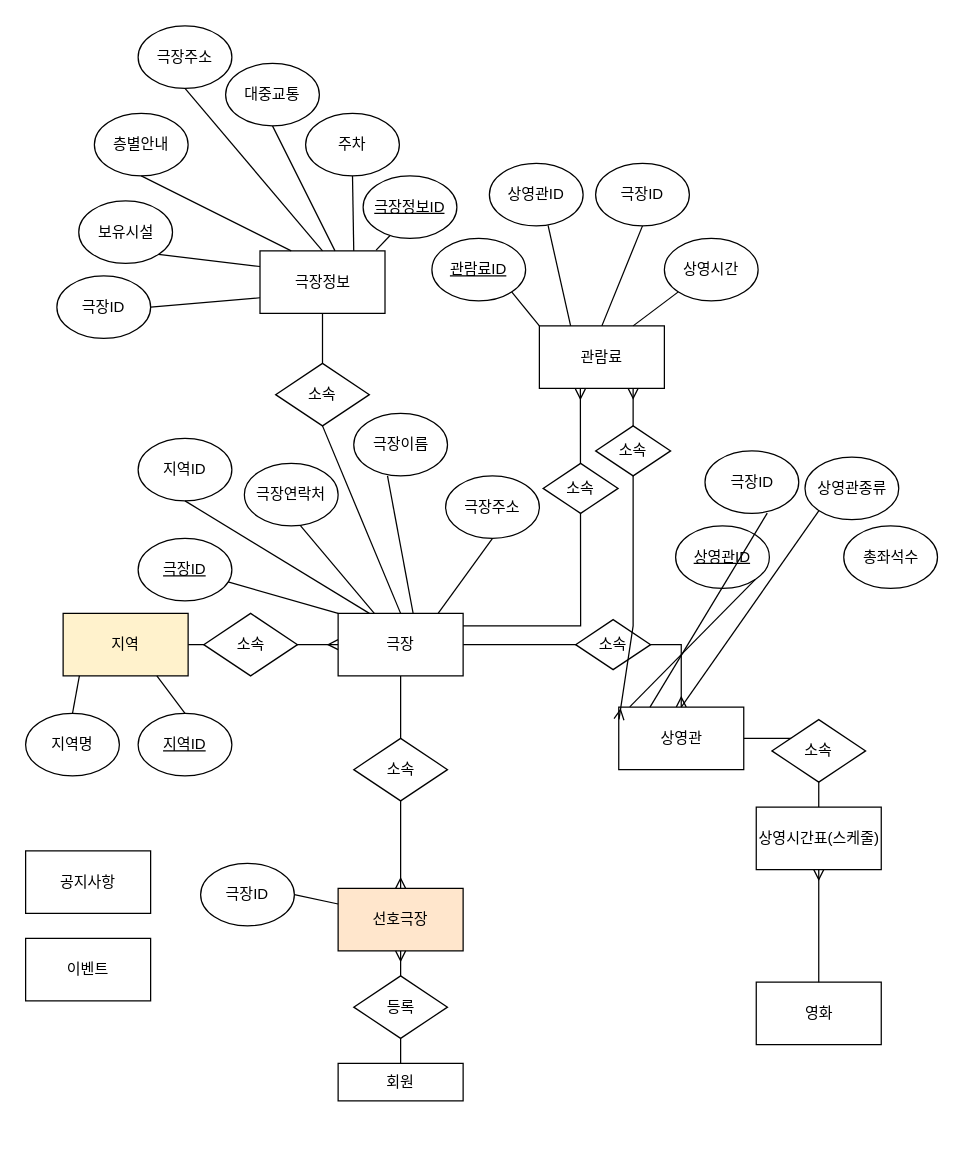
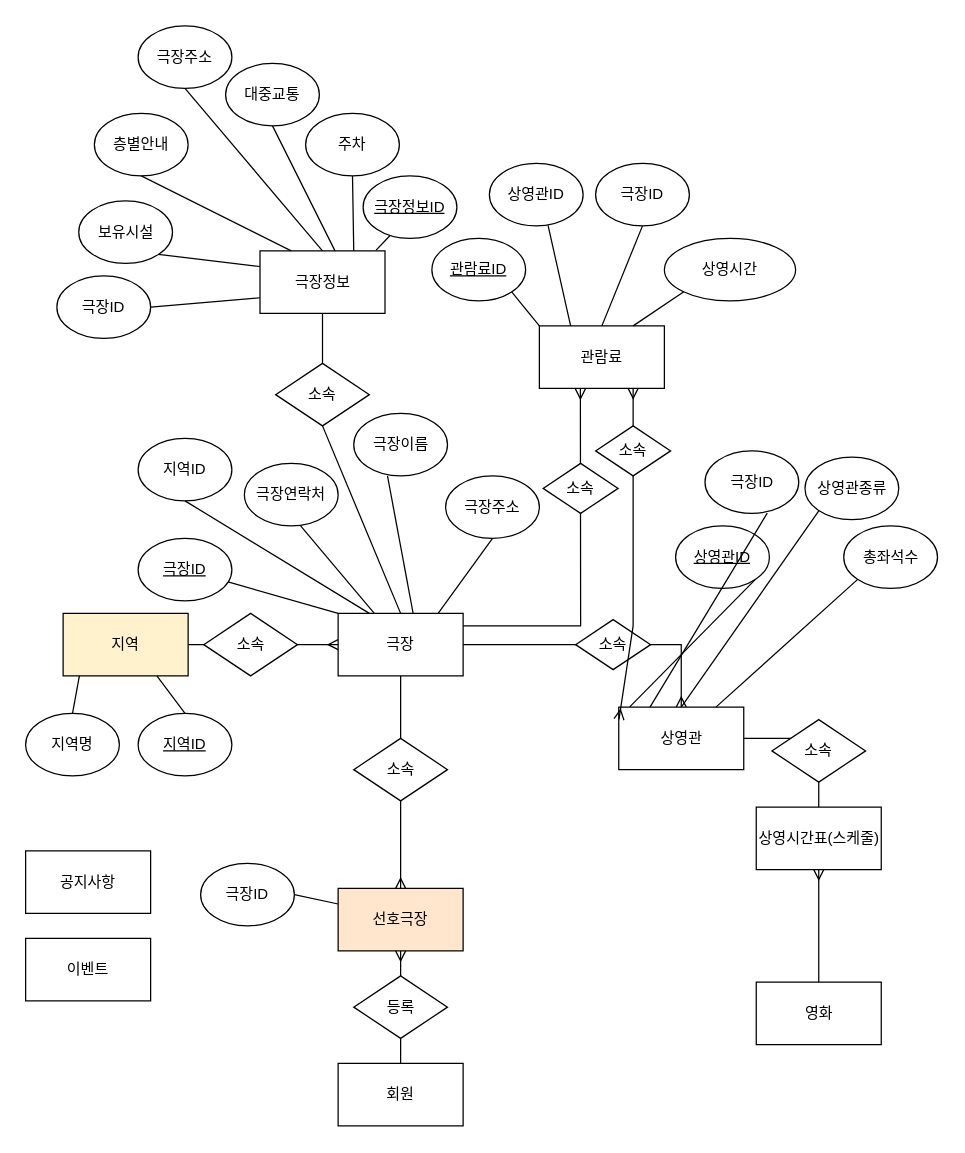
node "상영시간": size 94x63 -> 131x63
edge "총좌석수" -- "상영관": added
node "회원": size 125x38 -> 125x63
